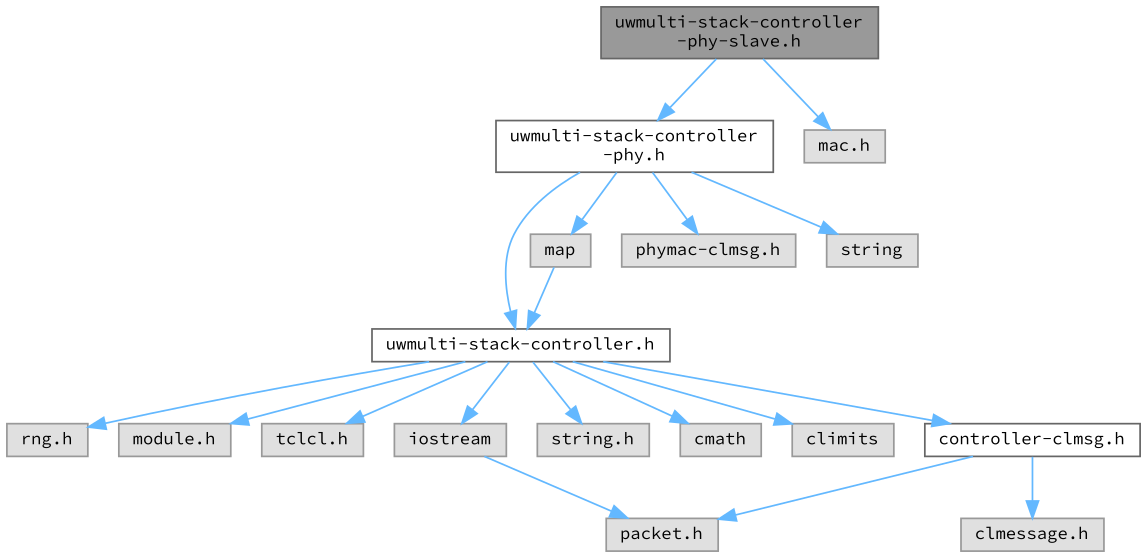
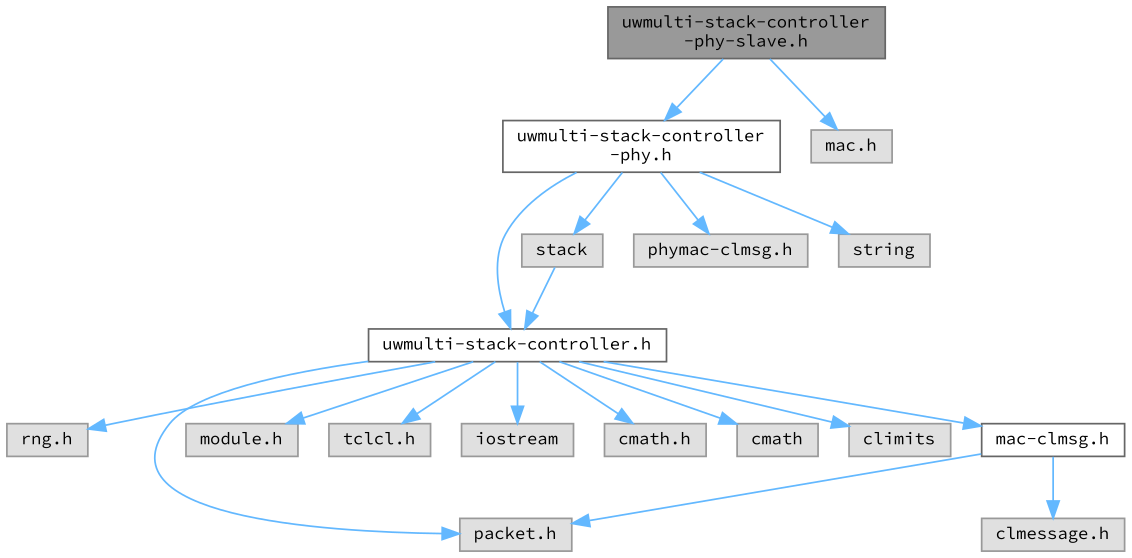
node "map": label "map" -> "stack"
node "string.h": label "string.h" -> "cmath.h"
node "controller-clmsg.h": label "controller-clmsg.h" -> "mac-clmsg.h"
edge "iostream" -> "packet.h": now "uwmulti-stack-controller.h" -> "packet.h"
